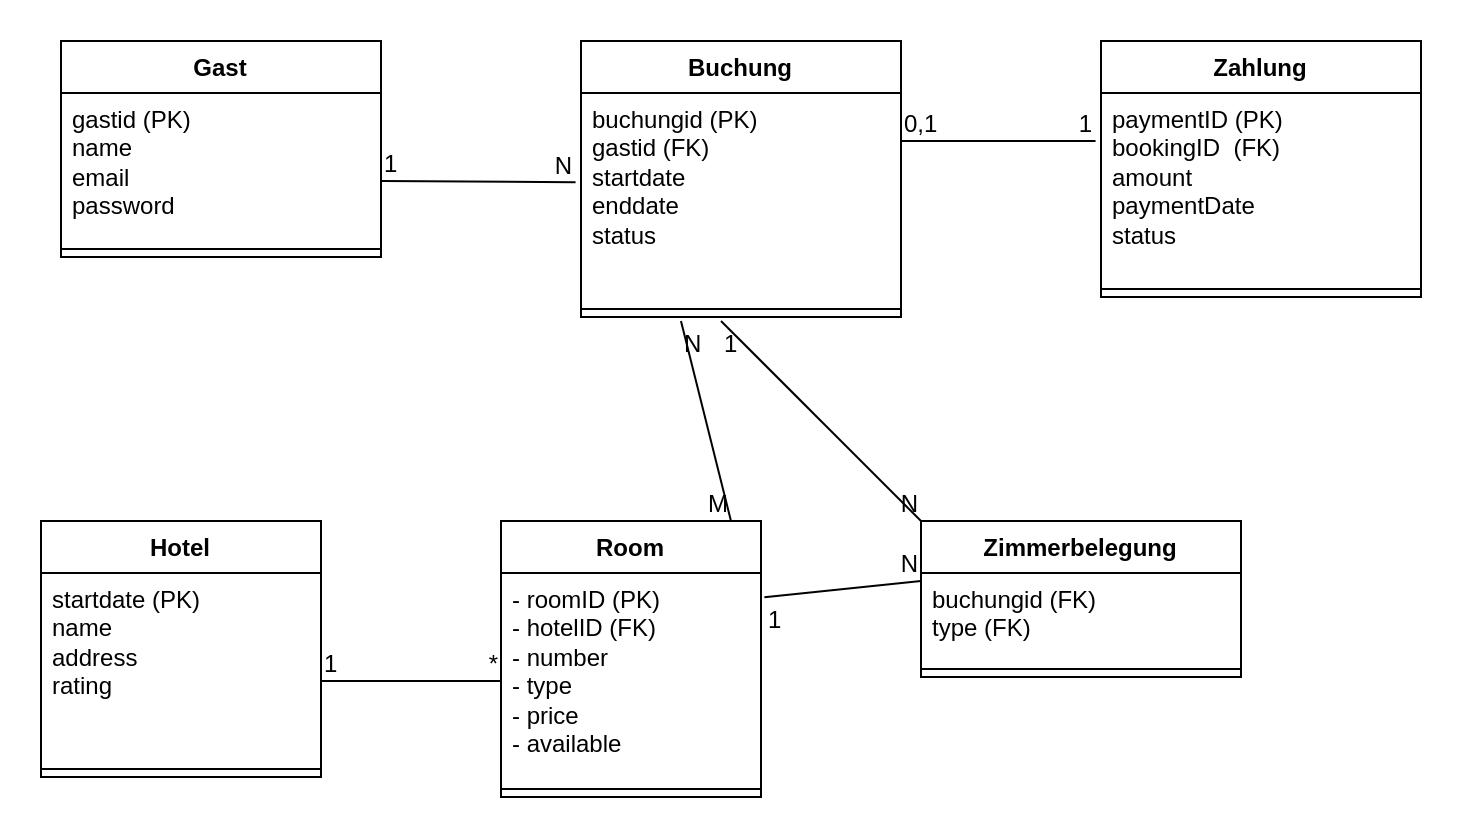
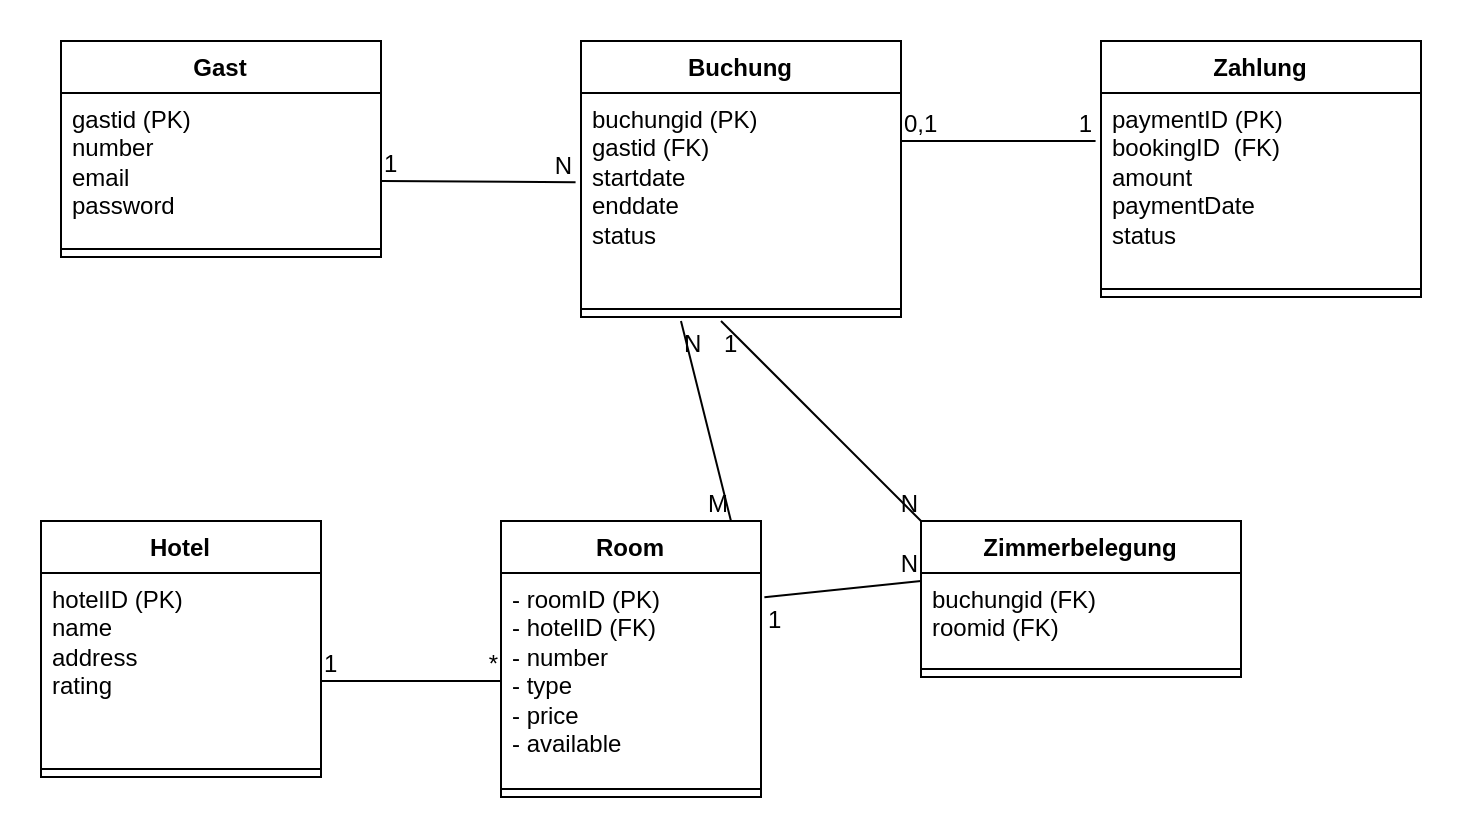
node "gastid (PK) name email password": label "gastid (PK) name email password" -> "gastid (PK) number email password"
node "buchungid (FK) type (FK)": label "buchungid (FK) type (FK)" -> "buchungid (FK) roomid (FK)"
node "startdate (PK) name address rating": label "startdate (PK) name address rating" -> "hotelID (PK) name address rating"
